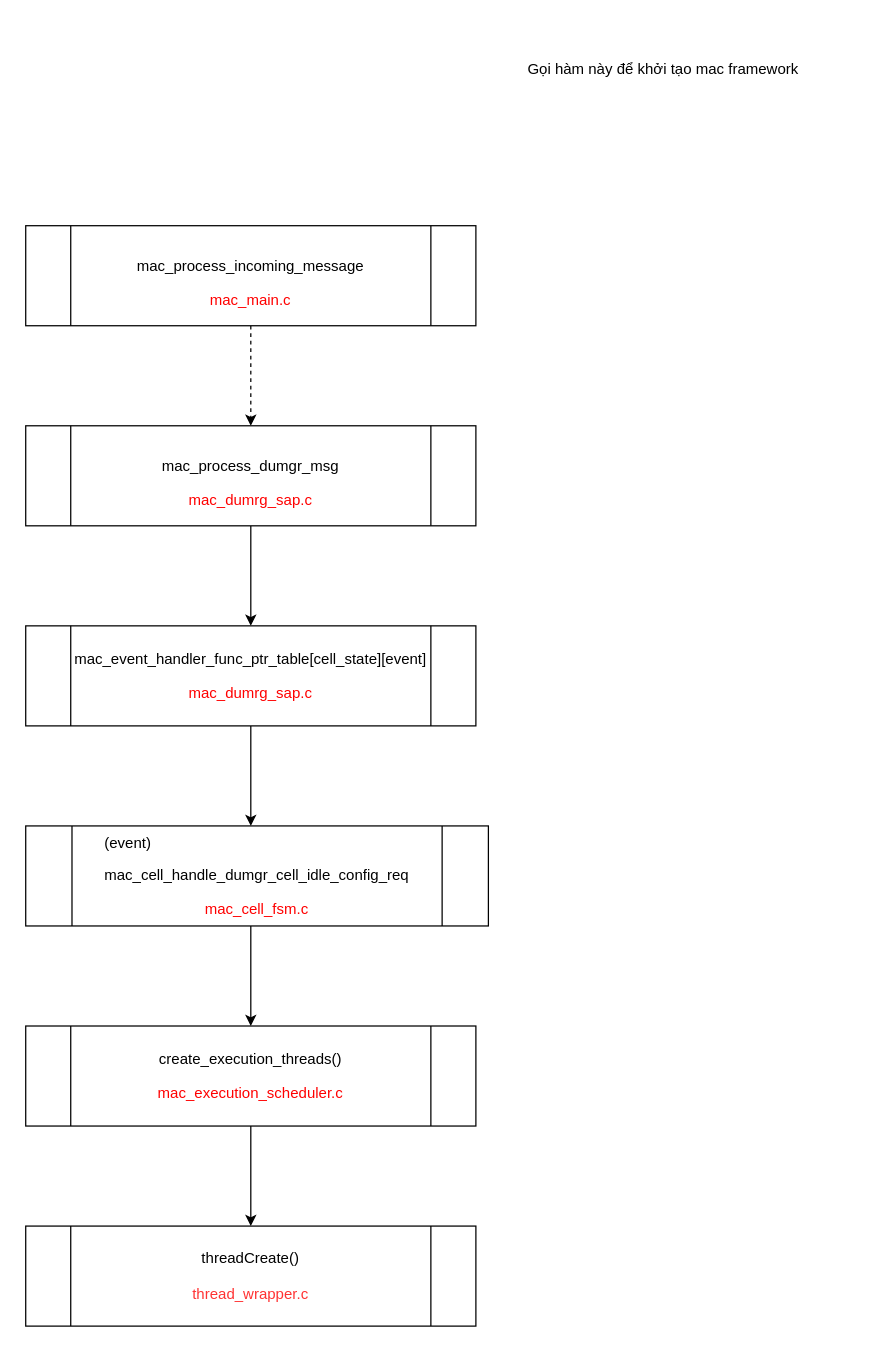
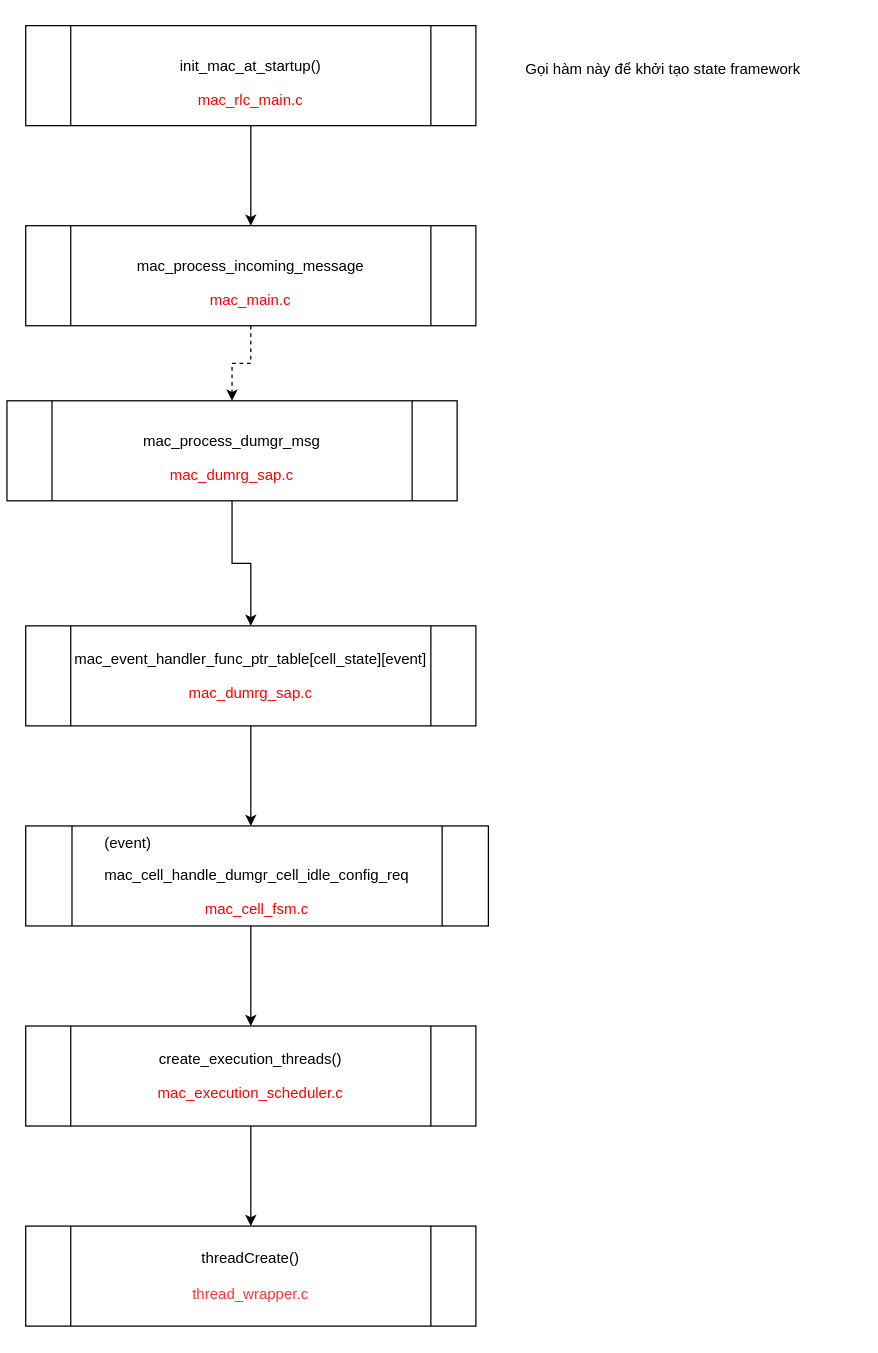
node "Gọi hàm này để khởi tạo mac framework": label "Gọi hàm này để khởi tạo mac framework" -> "Gọi hàm này để khởi tạo state framework"
node "init_mac_at_startup() mac_rlc_main.c": added
edge "init_mac_at_startup() mac_rlc_main.c" -> "mac_process_incoming_message mac_main.c": added
node "mac_process_dumgr_msg mac_dumrg_sap.c": moved (251, 476) -> (232, 451)
